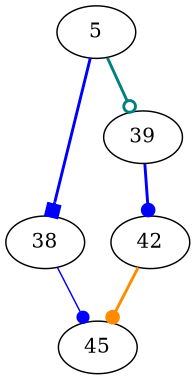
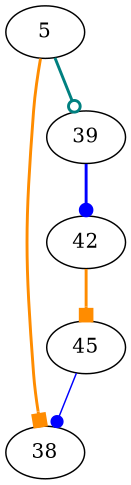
edge "5" -> "38": color blue -> darkorange
edge "38" -> "45": reversed
edge "42" -> "45": arrowhead dot -> box
